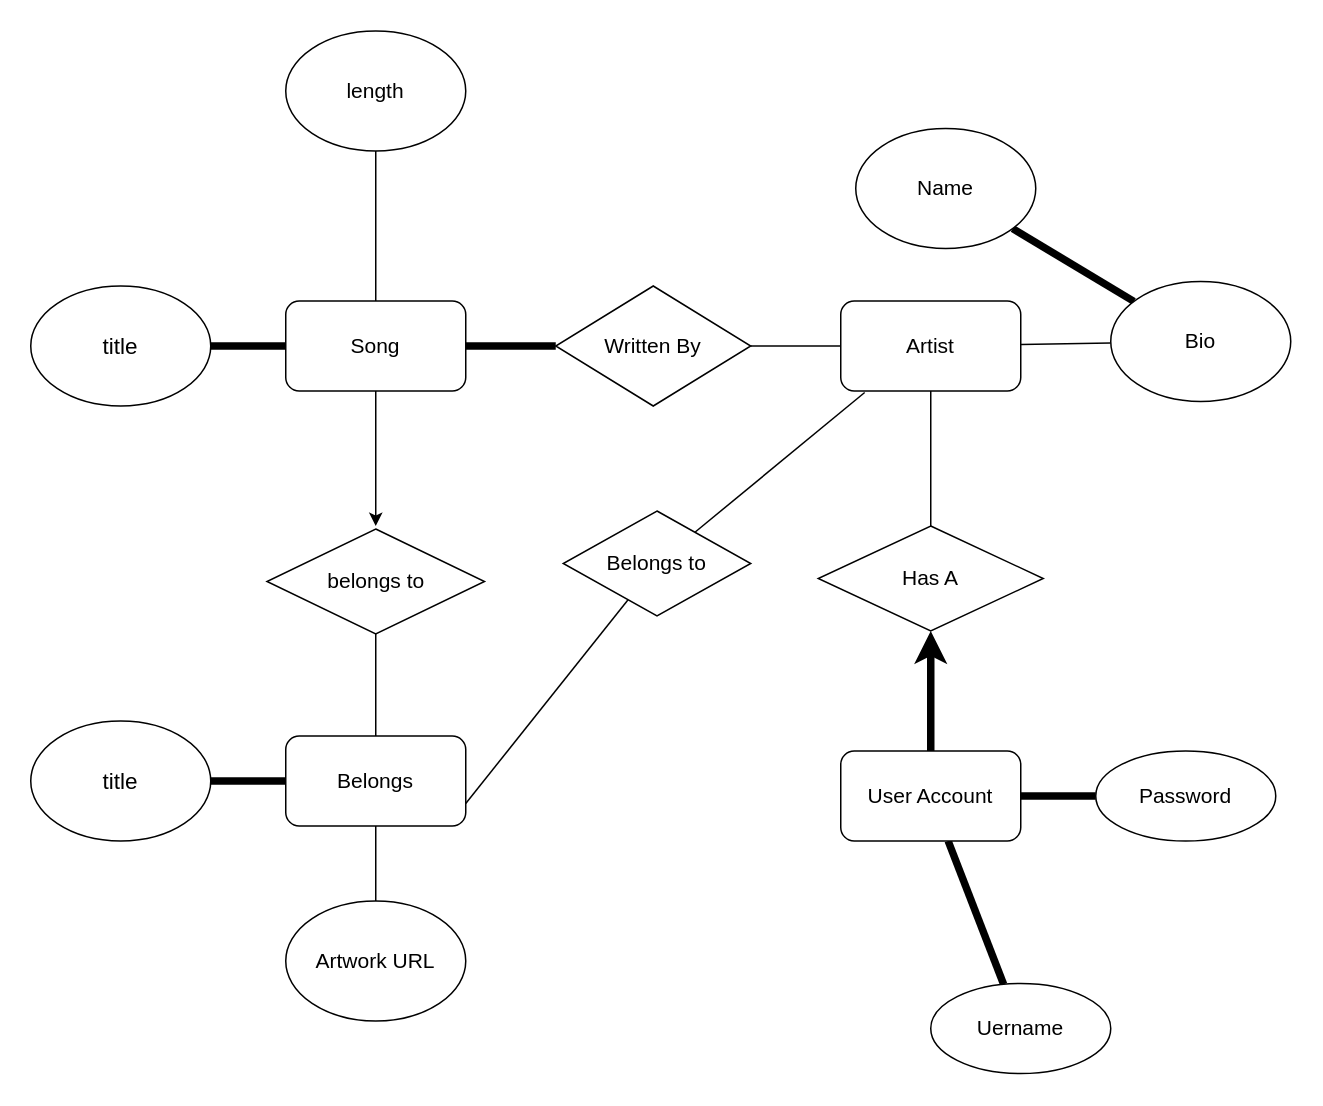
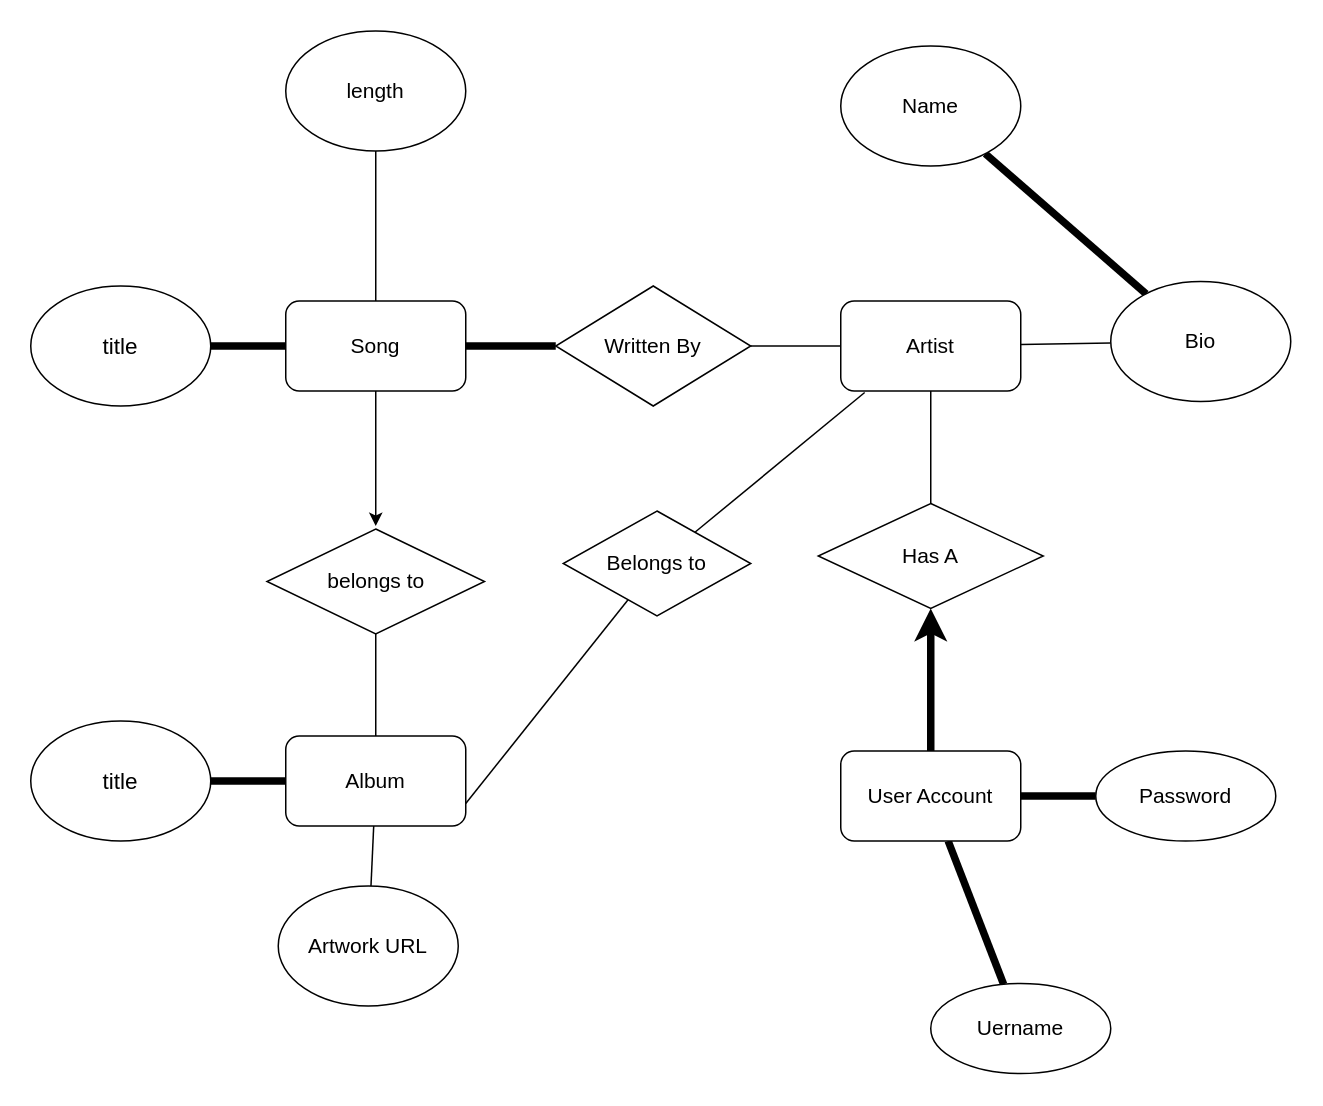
node "Name": moved (946, 188) -> (931, 106)
node "Has A": moved (931, 578) -> (931, 556)
node "Belongs": label "Belongs" -> "Album"
node "Artwork URL": moved (376, 961) -> (368, 946)
